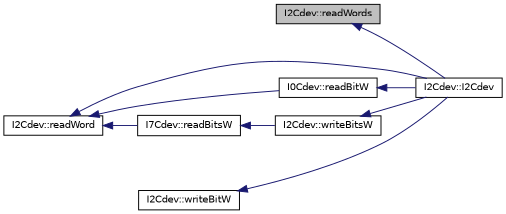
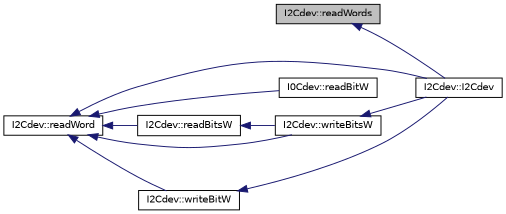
edge "I2Cdev::I2Cdev" -> "I0Cdev::readBitW": removed
node "I7Cdev::readBitsW": label "I7Cdev::readBitsW" -> "I2Cdev::readBitsW"
edge "I2Cdev::writeBitsW" -> "I2Cdev::readWord": added
edge "I2Cdev::writeBitW" -> "I2Cdev::readWord": added
